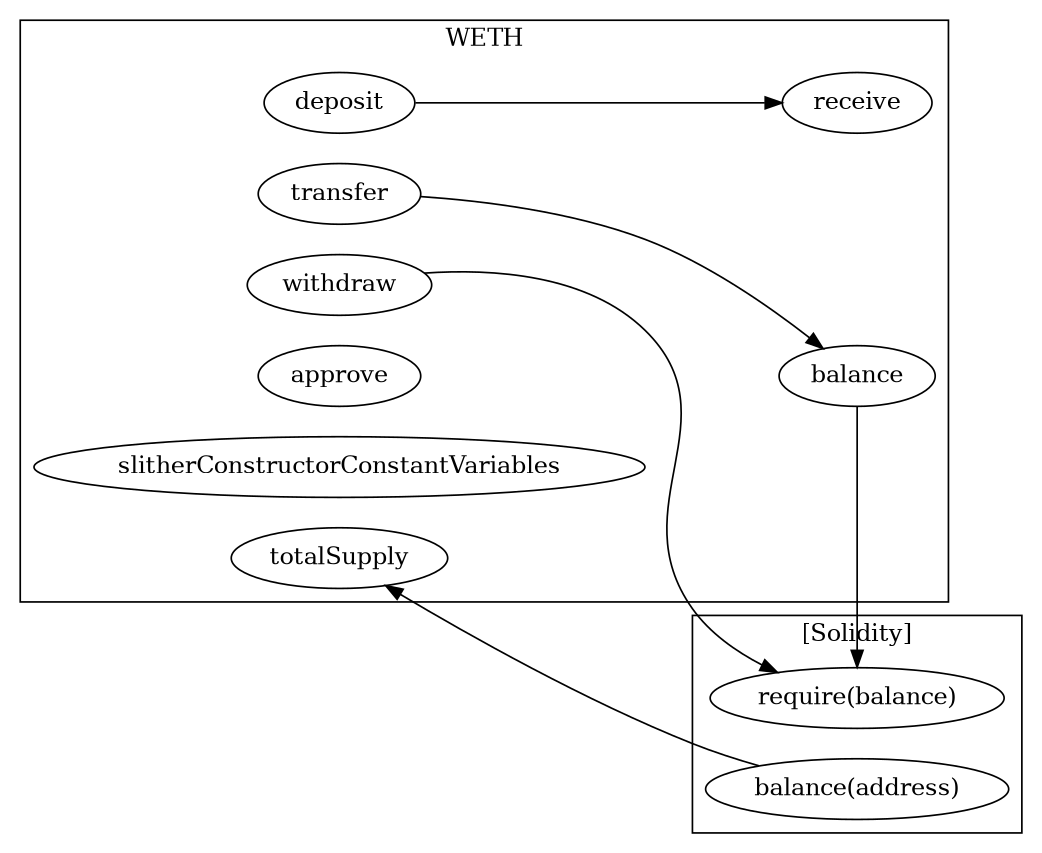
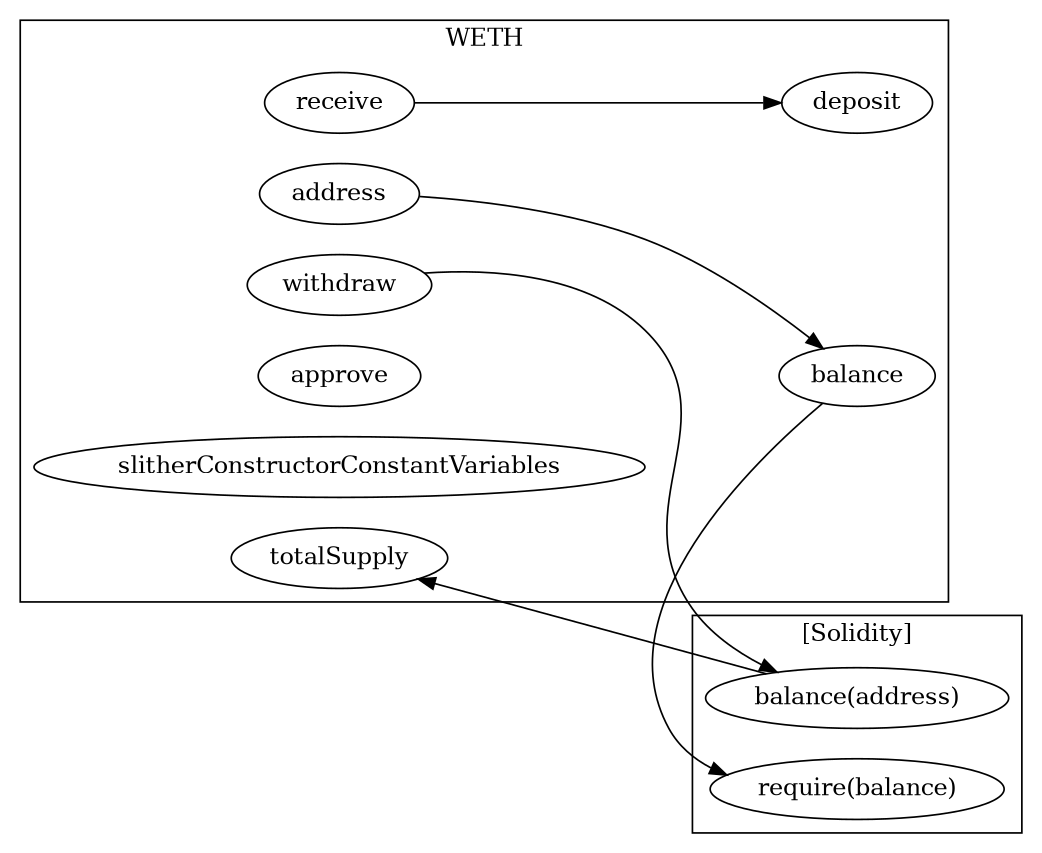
edge "deposit" -> "receive": reversed
node "transfer": label "transfer" -> "address"
edge "withdraw" -> "require(balance)": now "withdraw" -> "balance(address)"
